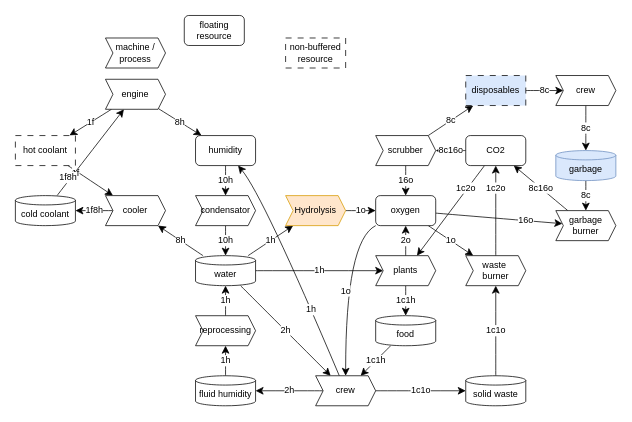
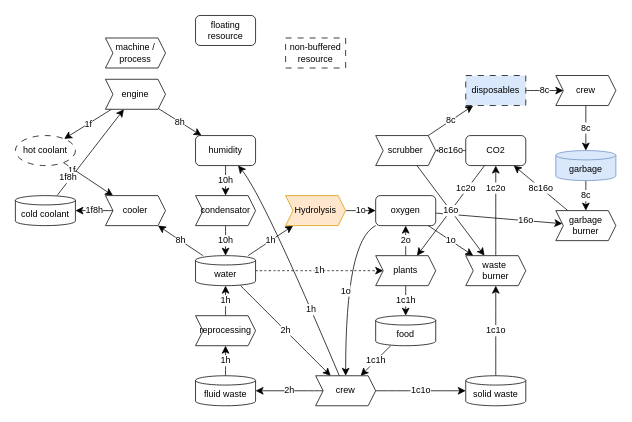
node "floating resource": moved (214, 30) -> (225, 30)
node "hot coolant": shape rectangle -> ellipse
edge "scrubber" -> "oxygen": now "scrubber" -> "waste burner"
edge "water" -> "plants": style solid -> dashed
node "fluid humidity": label "fluid humidity" -> "fluid waste"
